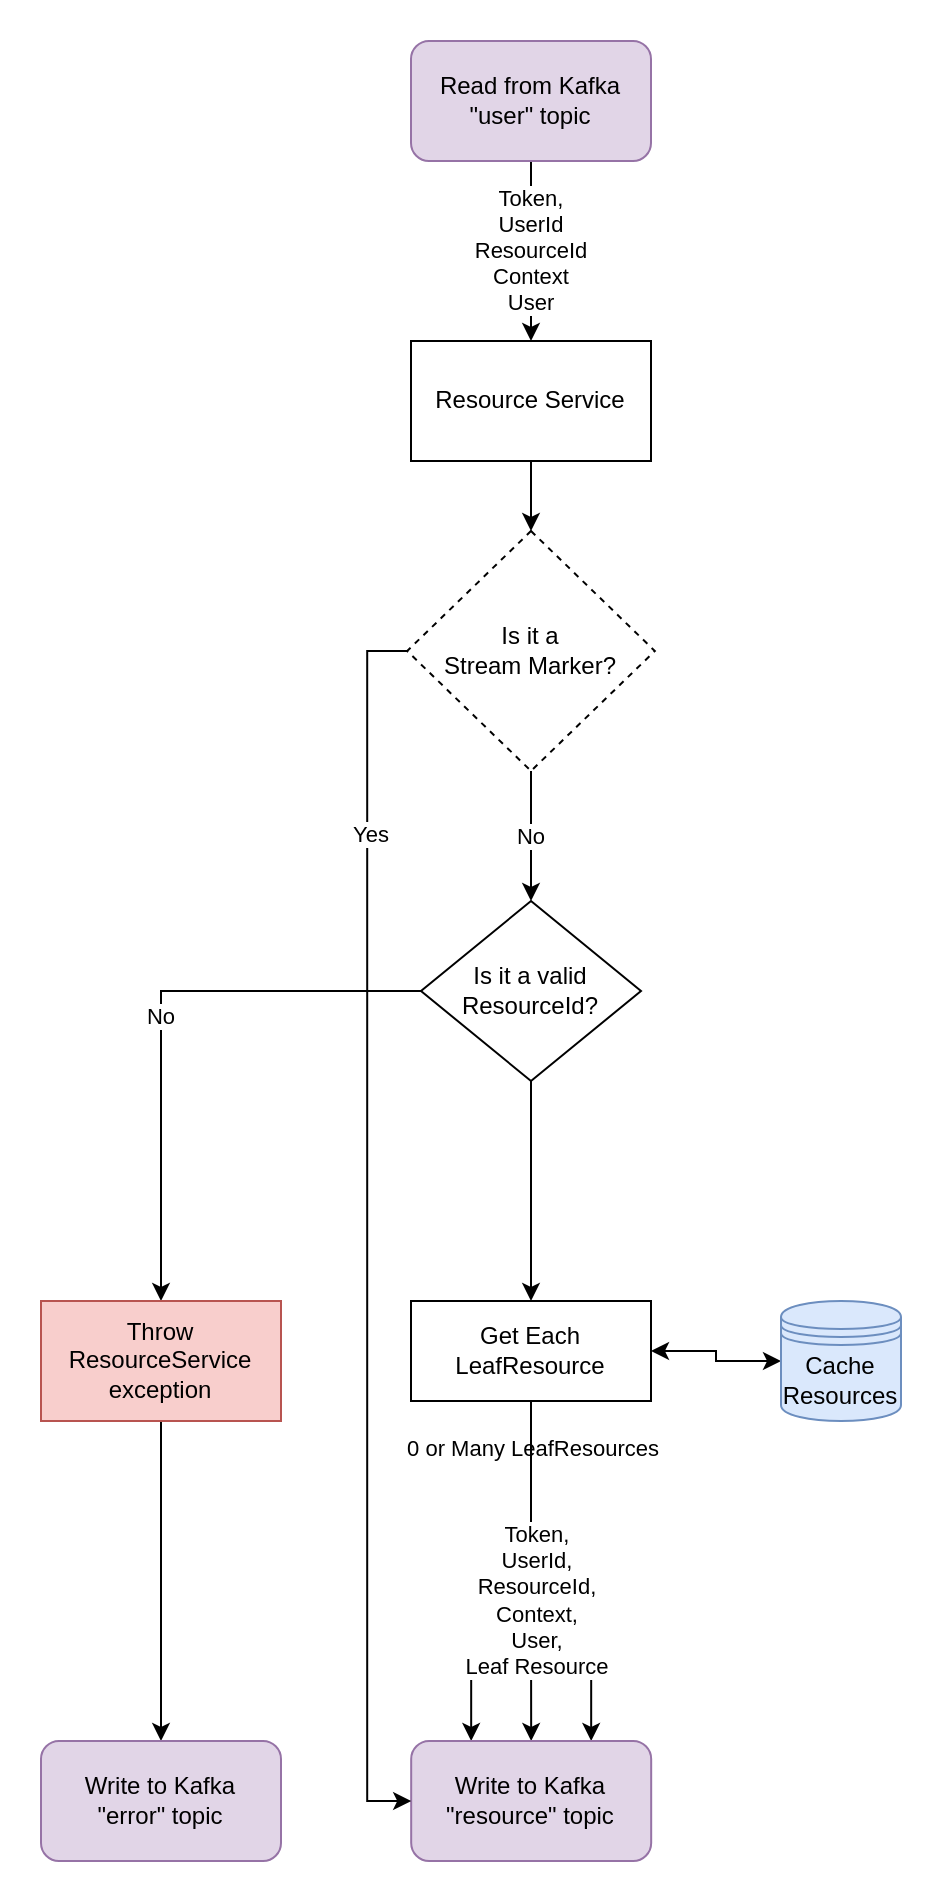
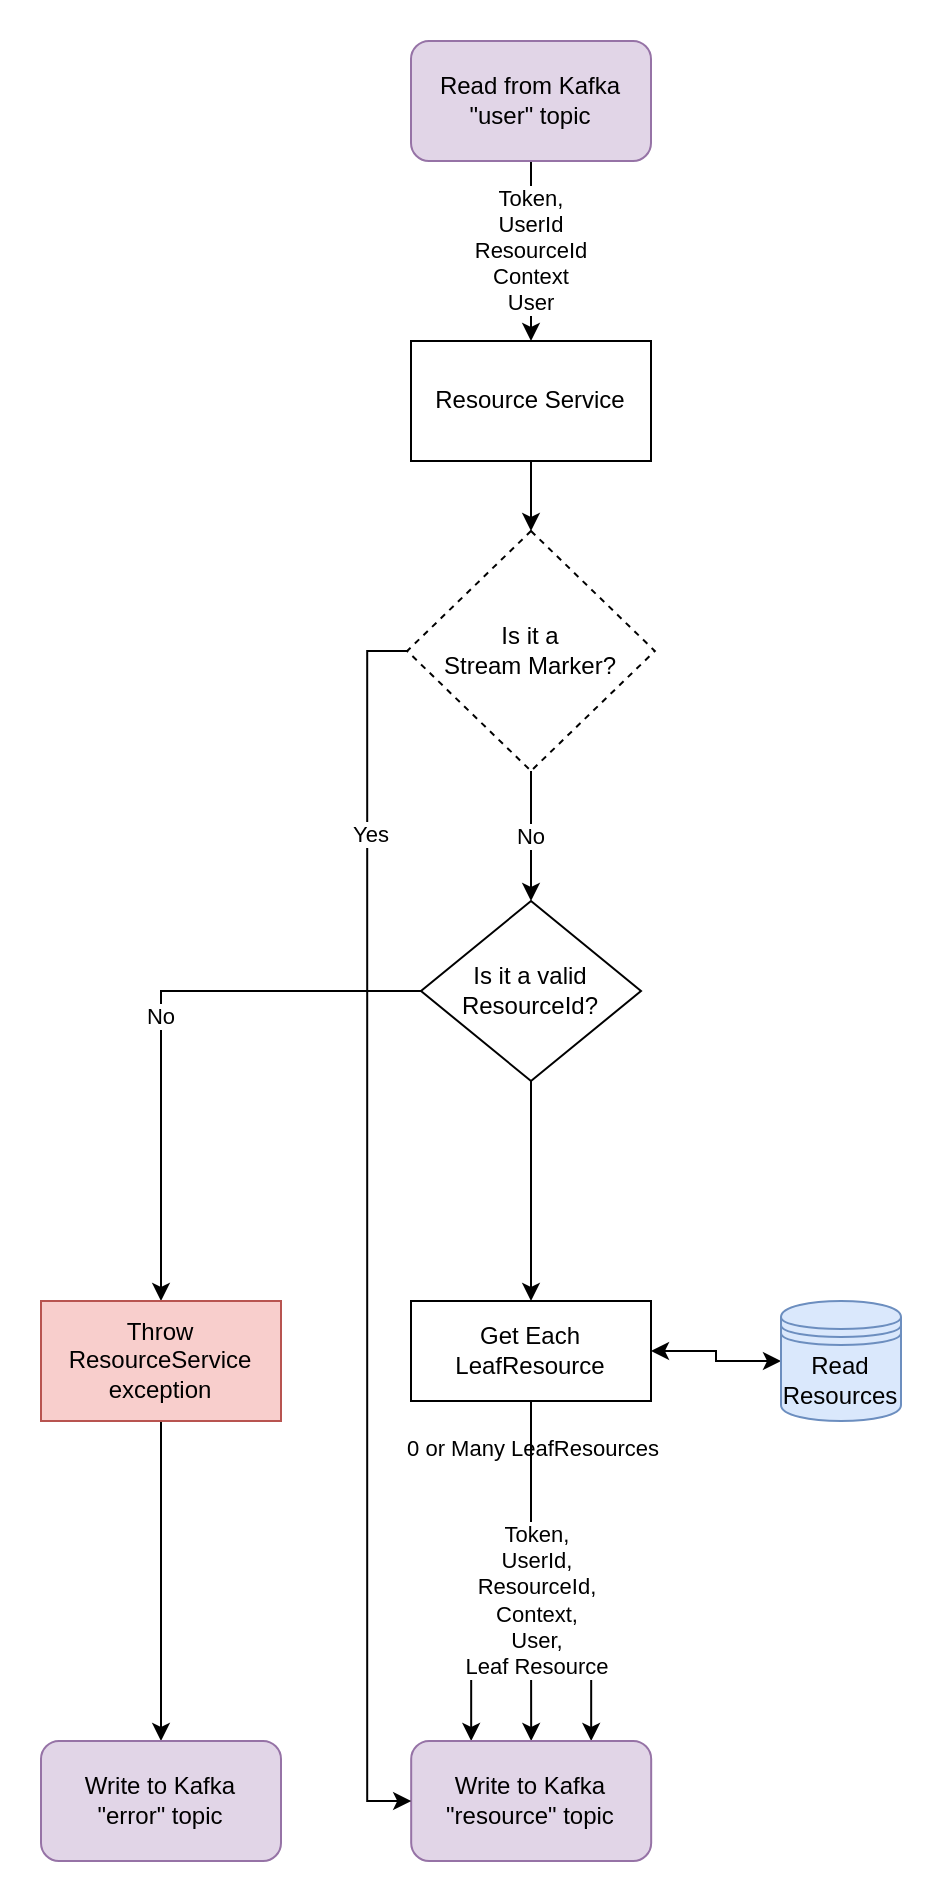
node "Cache Resources": label "Cache Resources" -> "Read Resources"
